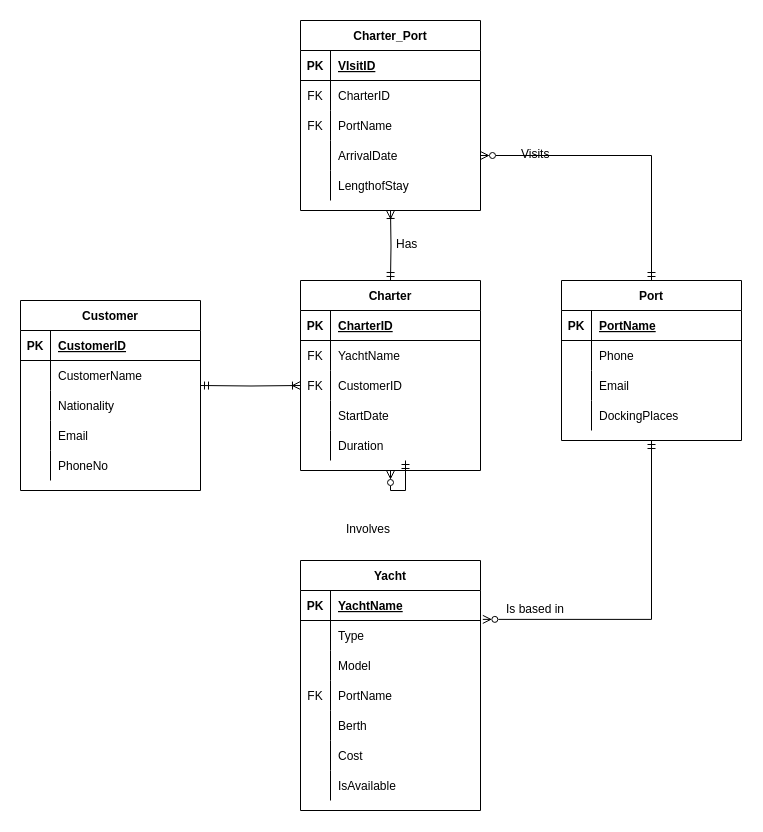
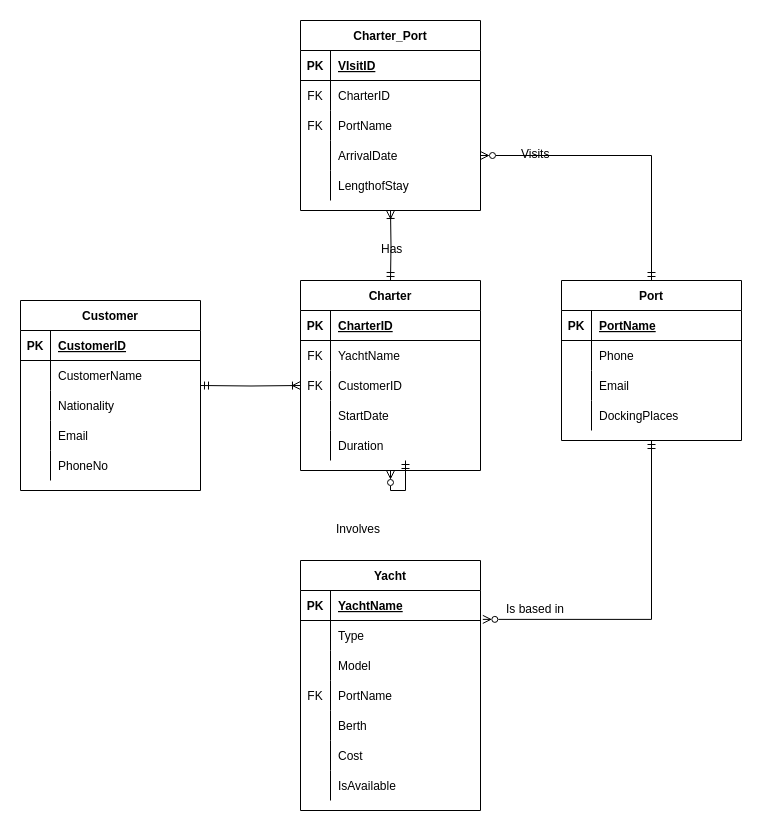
node "Has": moved (416, 246) -> (401, 251)
node "Involves": moved (371, 531) -> (361, 531)
